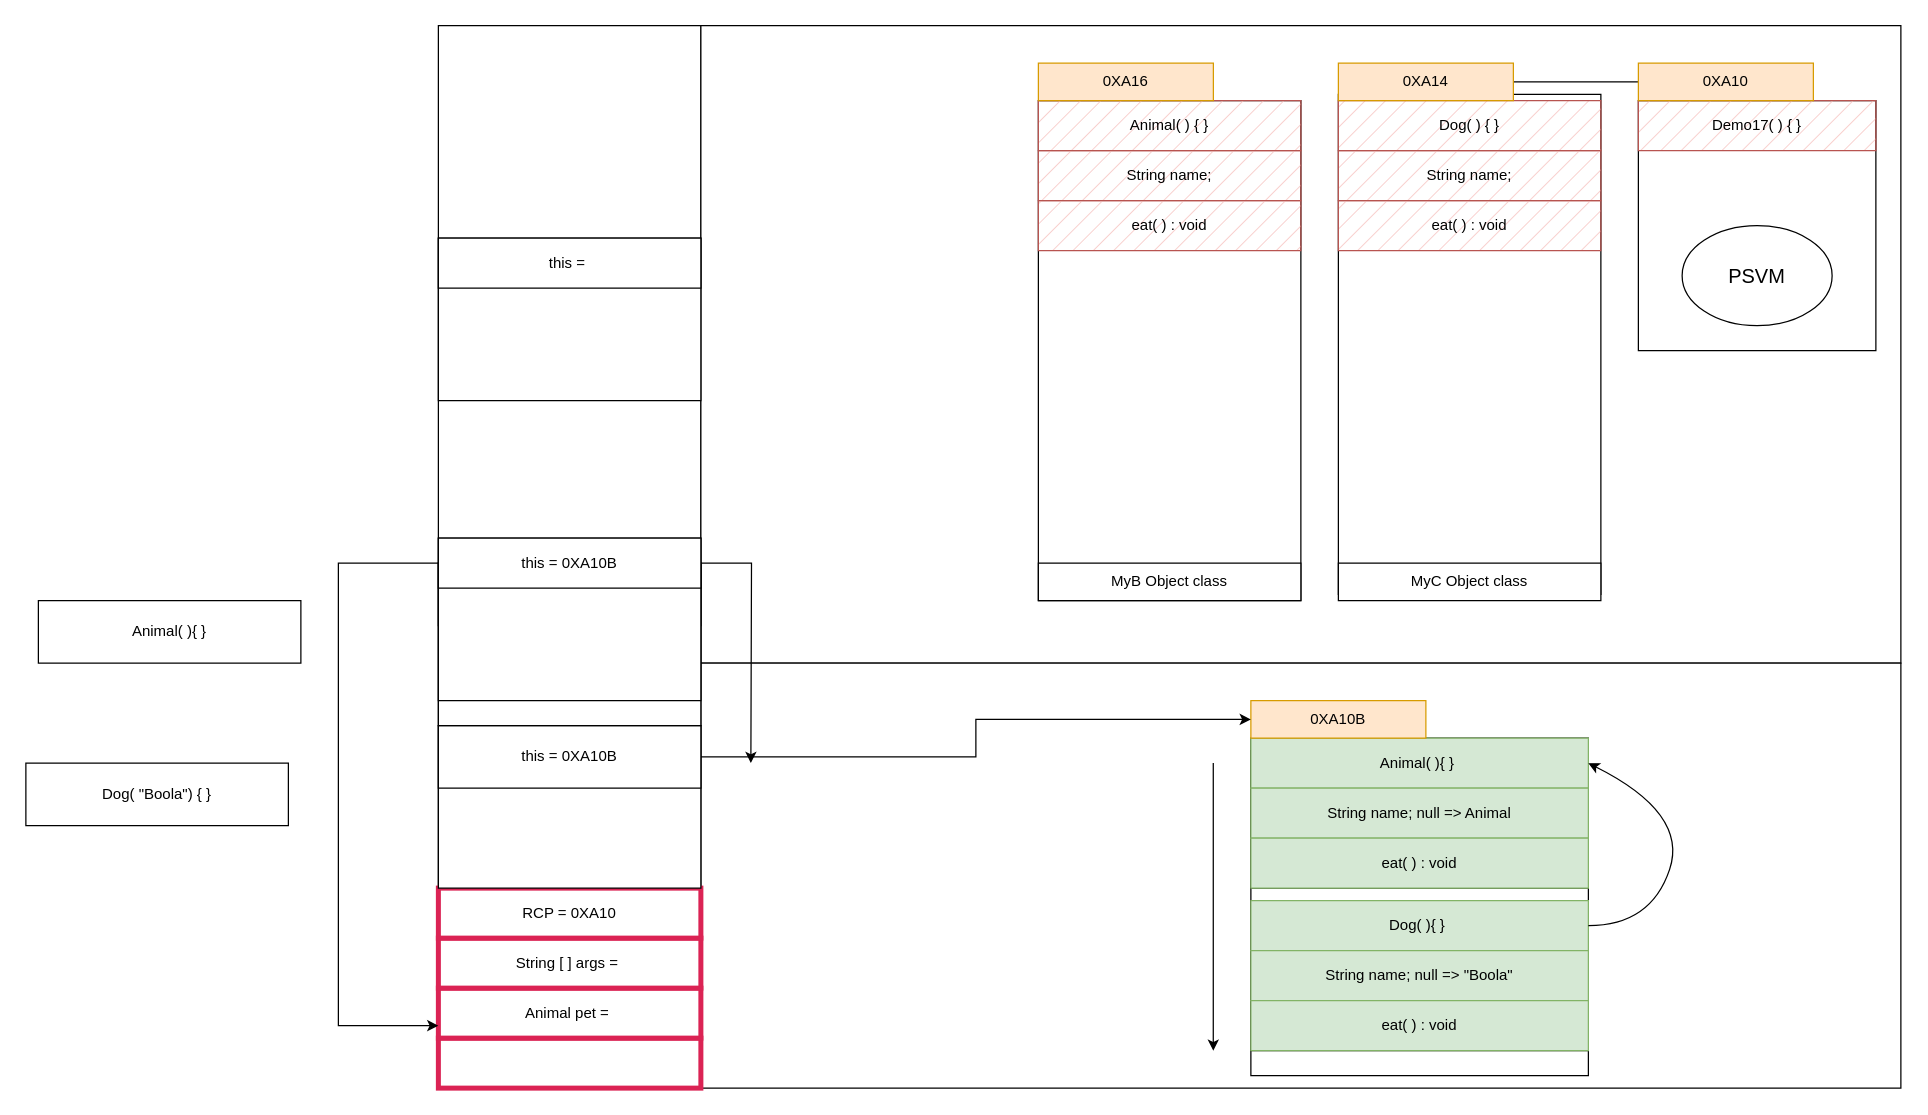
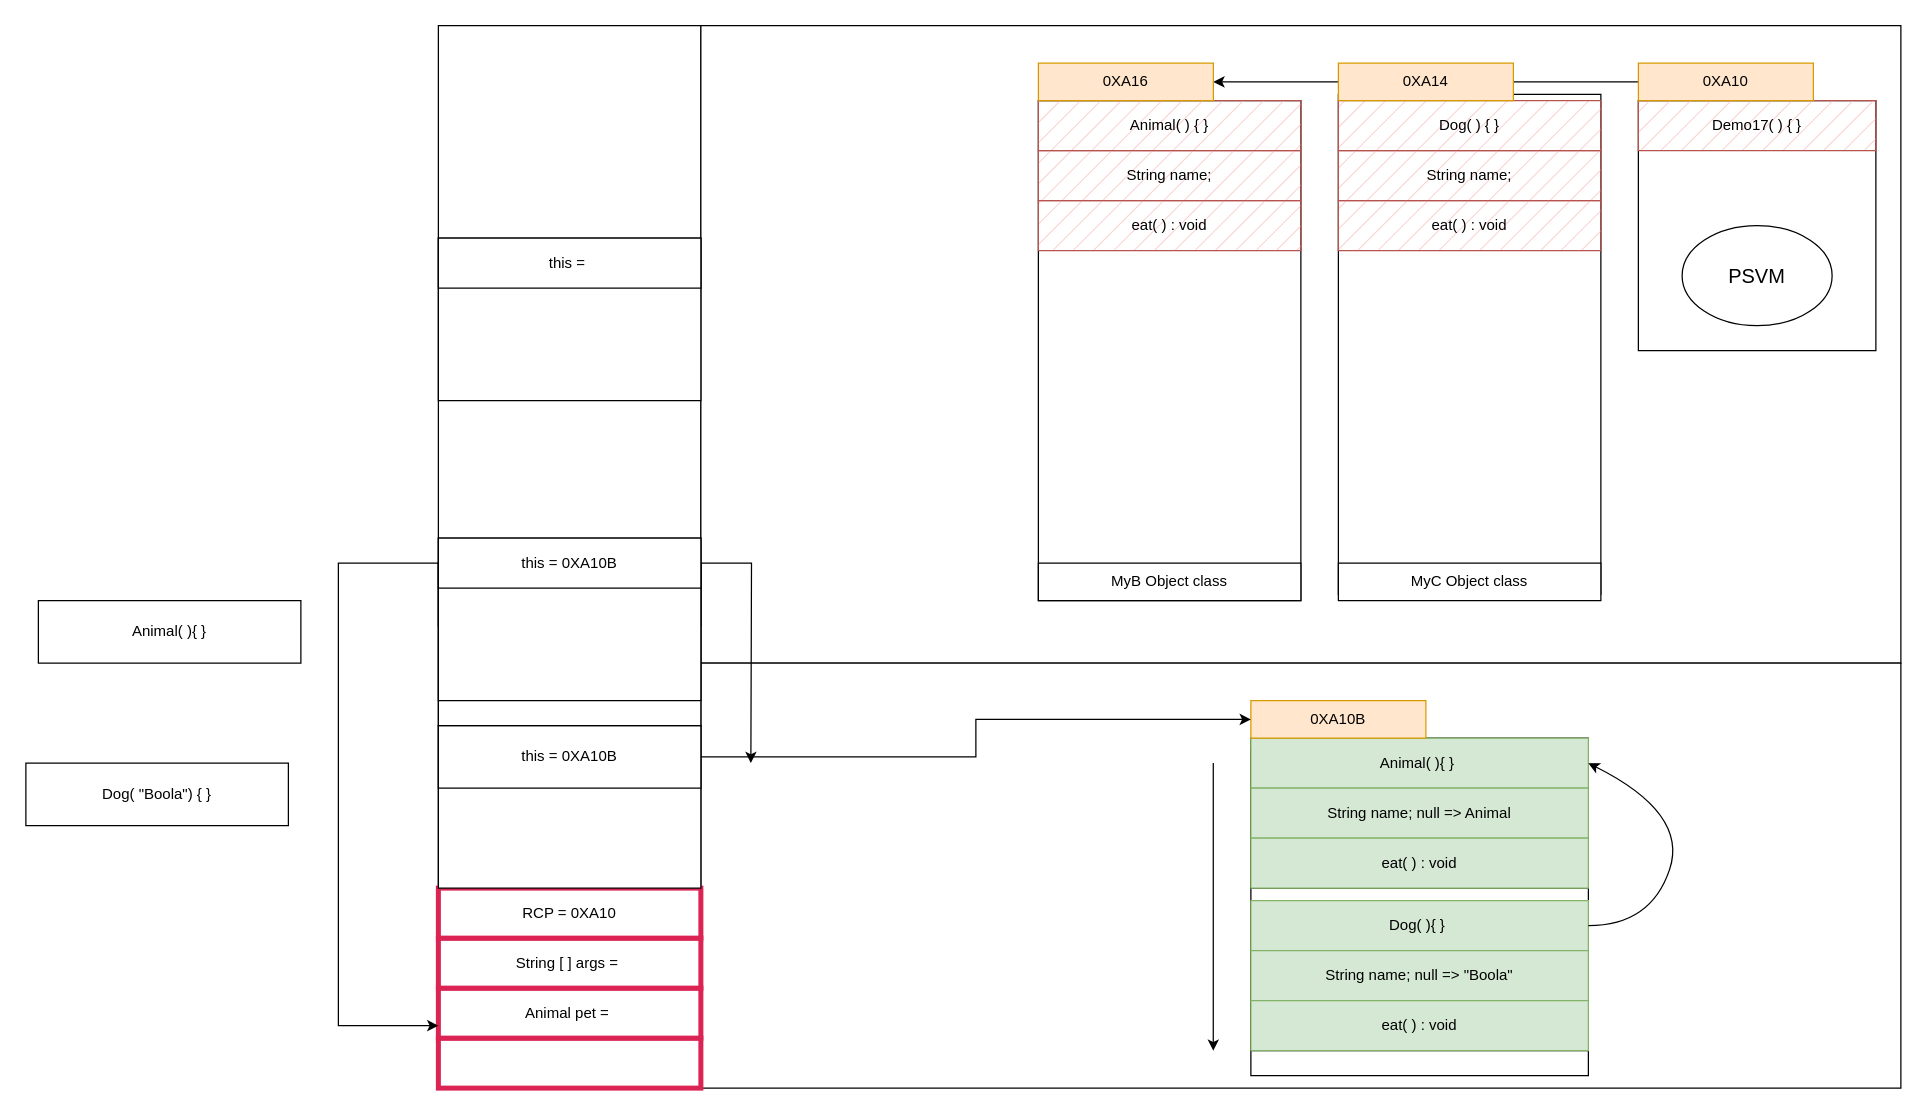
edge "0XA14" -> "0XA16": added
